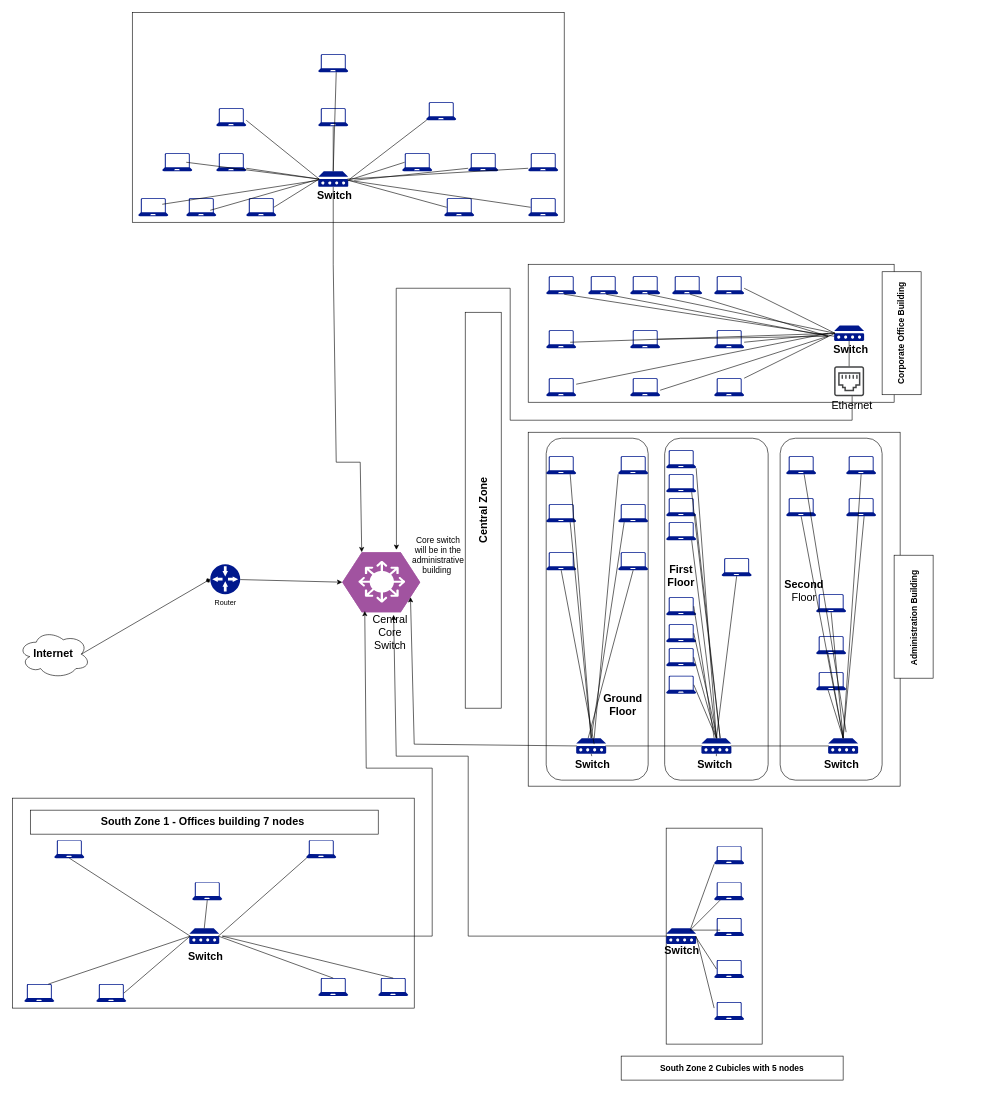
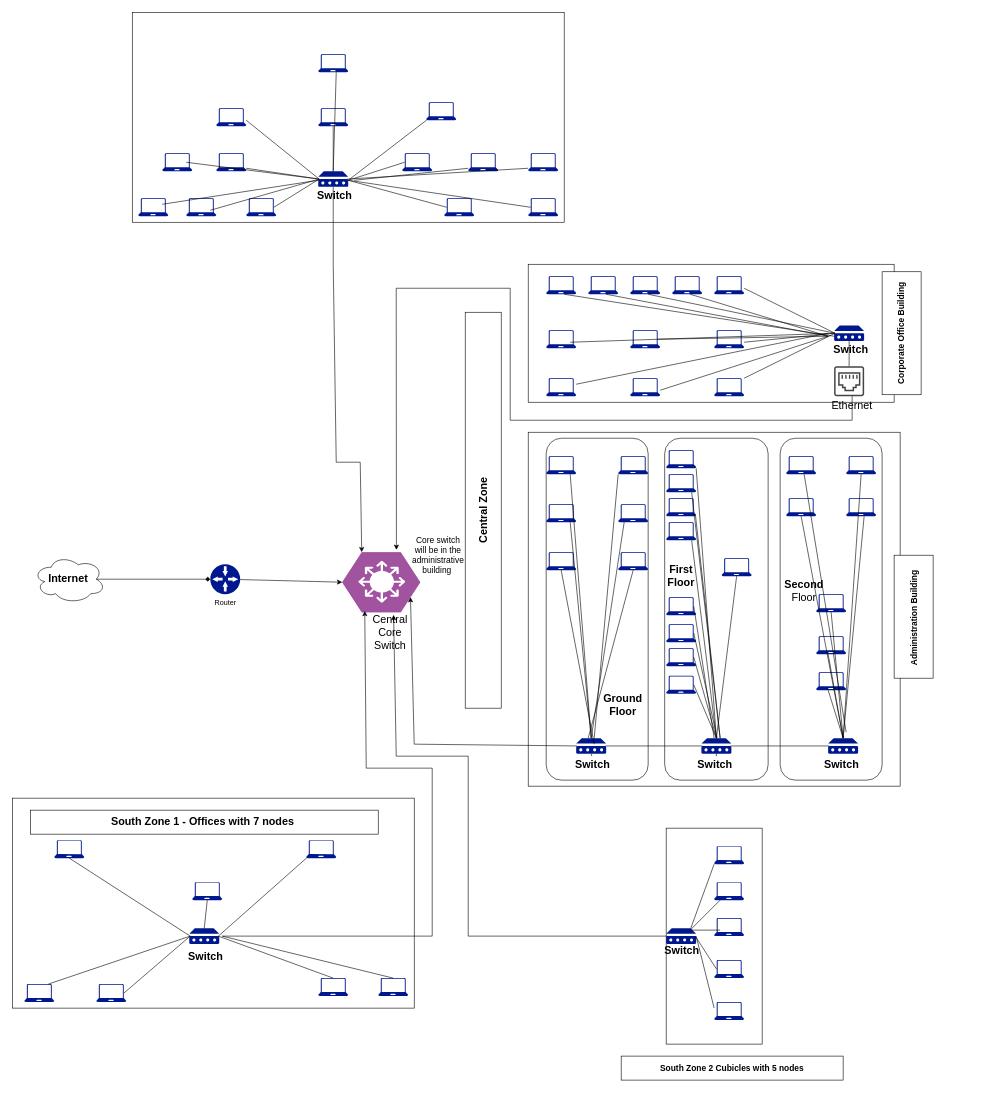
node "Internet": moved (54, 654) -> (69, 579)
node "South Zone 1 - Offices building 7 nodes": label "South Zone 1 - Offices building 7 nodes" -> "South Zone 1 - Offices with 7 nodes"
